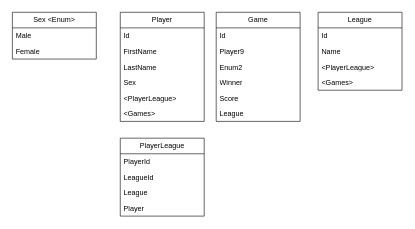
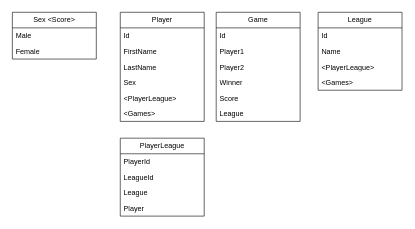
node "Sex <Enum>": label "Sex <Enum>" -> "Sex <Score>"
node "Player9": label "Player9" -> "Player1"
node "Enum2": label "Enum2" -> "Player2"
